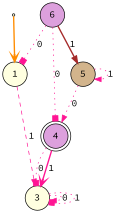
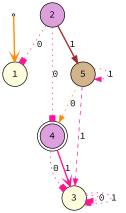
node "6": label "6" -> "2"
edge "5" -> "4": color deeppink -> darkorange
edge "1" -> "3": now "5" -> "3"
